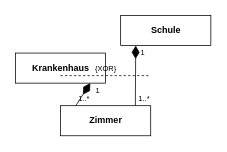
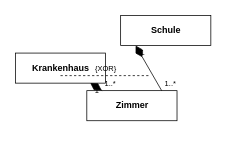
node "Zimmer": moved (105, 120) -> (132, 105)
